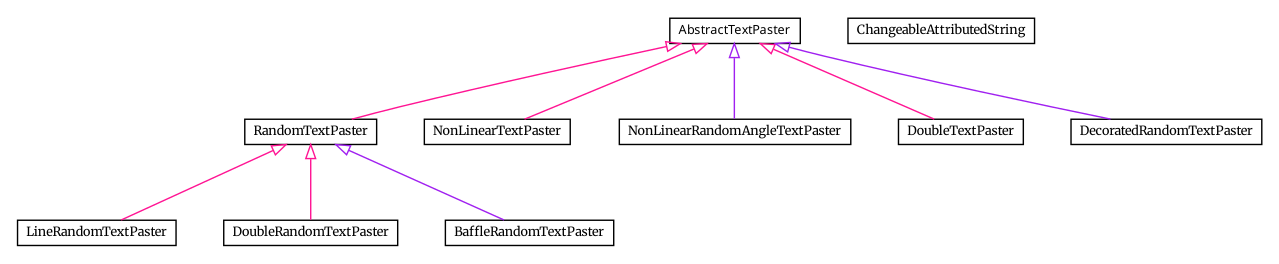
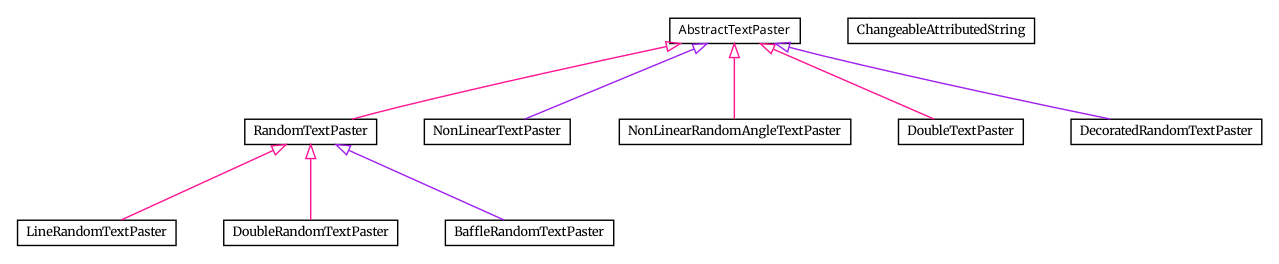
edge "NonLinearTextPaster" -> "AbstractTextPaster": color deeppink -> purple
edge "NonLinearRandomAngleTextPaster" -> "AbstractTextPaster": color purple -> deeppink
